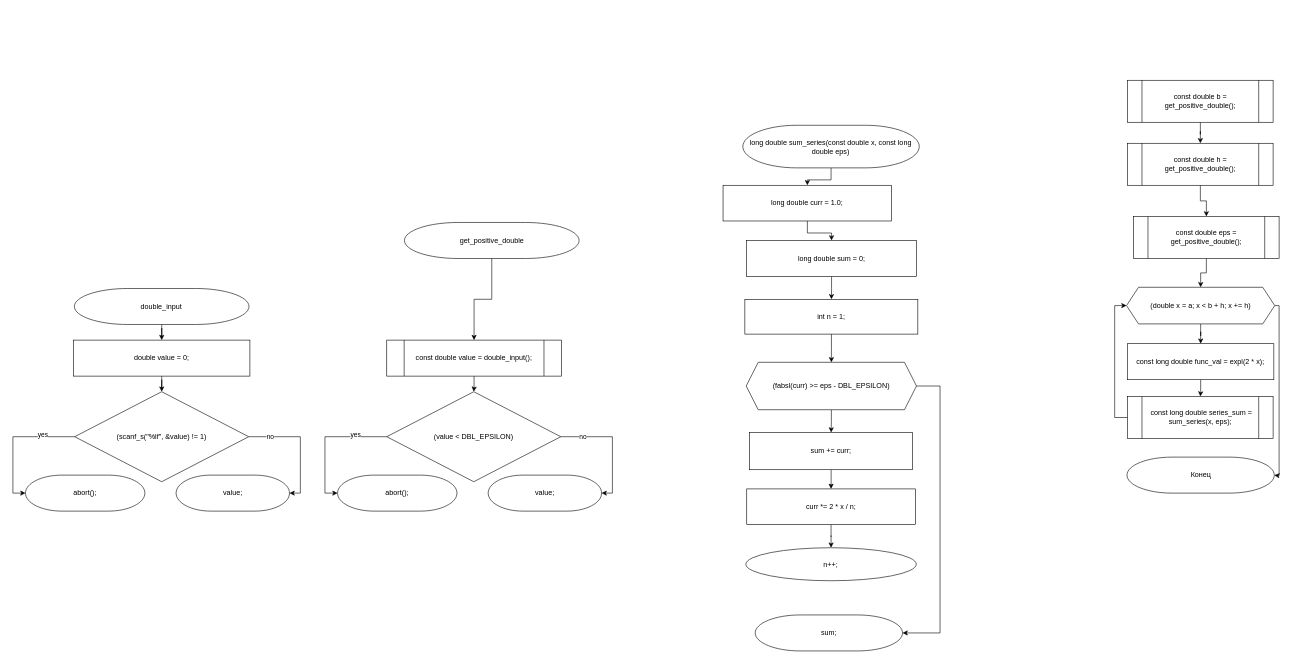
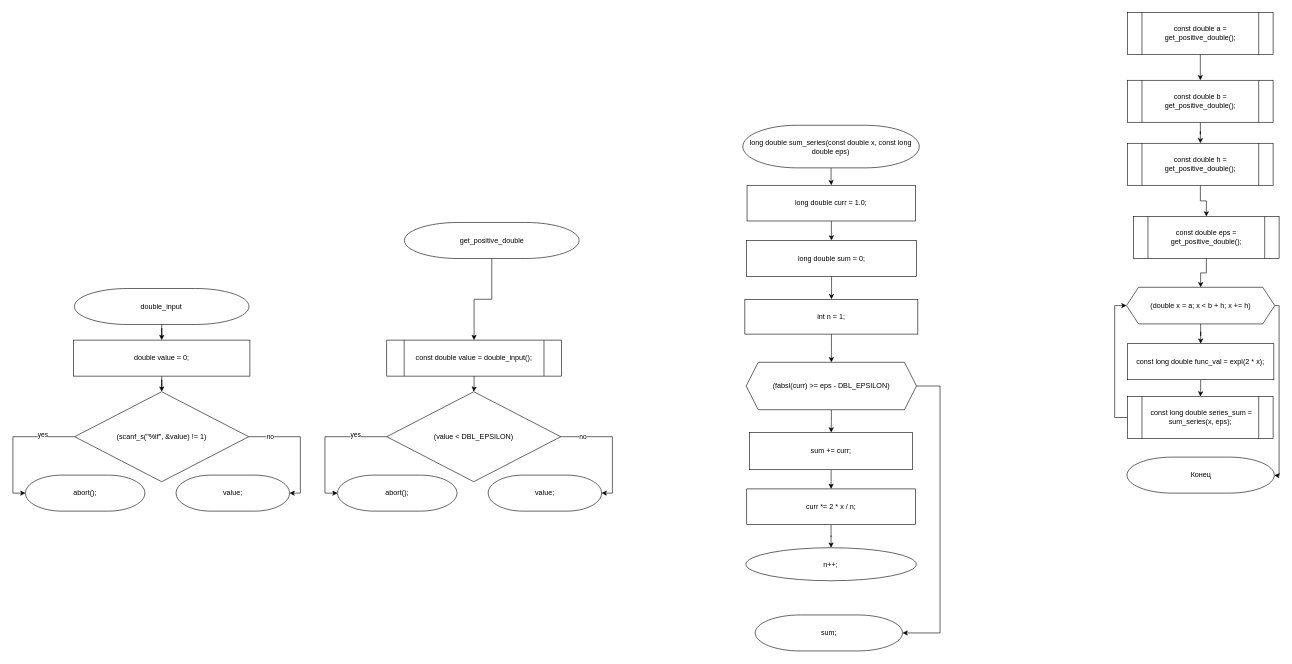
node "const double a = get_positive_double();": added
edge "const double a = get_positive_double();" -> "const double b = get_positive_double();": added
node "long double curr = 1.0;": moved (807, 203) -> (831, 203)
